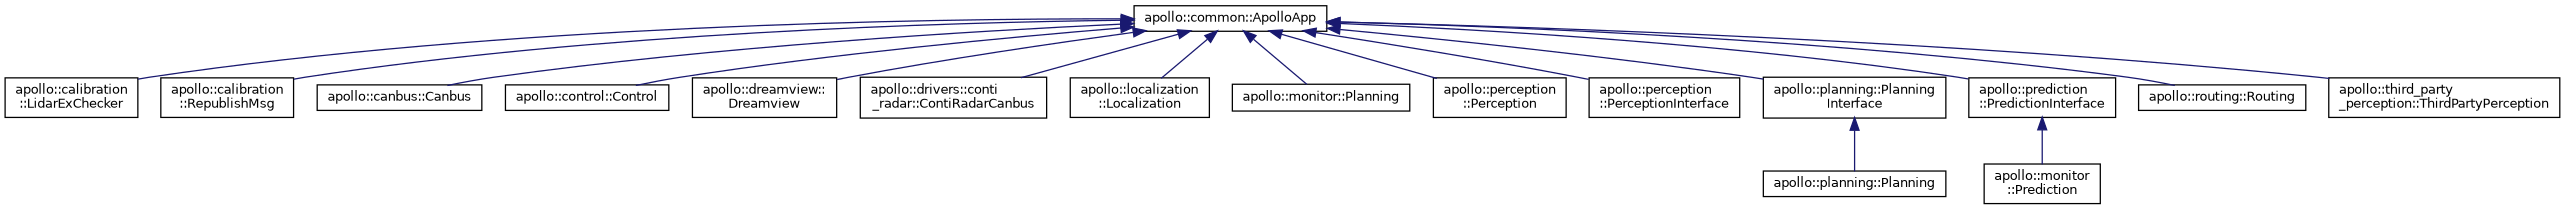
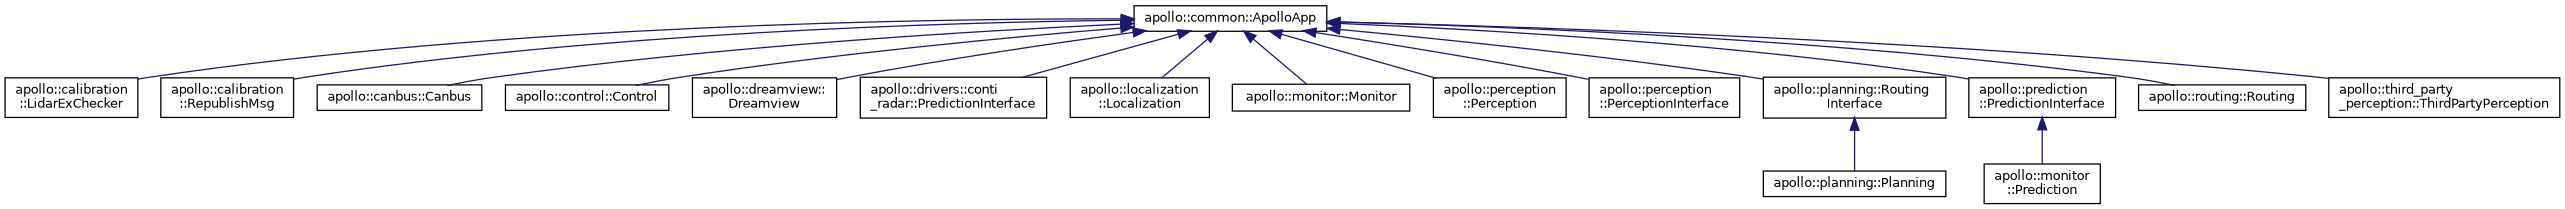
node "apollo::drivers::conti _radar::ContiRadarCanbus": label "apollo::drivers::conti _radar::ContiRadarCanbus" -> "apollo::drivers::conti _radar::PredictionInterface"
node "apollo::monitor::Planning": label "apollo::monitor::Planning" -> "apollo::monitor::Monitor"
node "apollo::planning::Planning Interface": label "apollo::planning::Planning Interface" -> "apollo::planning::Routing Interface"
